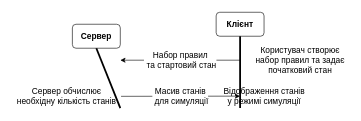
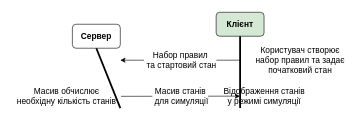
node "Клієнт": fillcolor #ffffff -> #d5e8d4
node "Сервер обчислює необхідну кількість станів": label "Сервер обчислює необхідну кількість станів" -> "Масив обчислює необхідну кількість станів"
